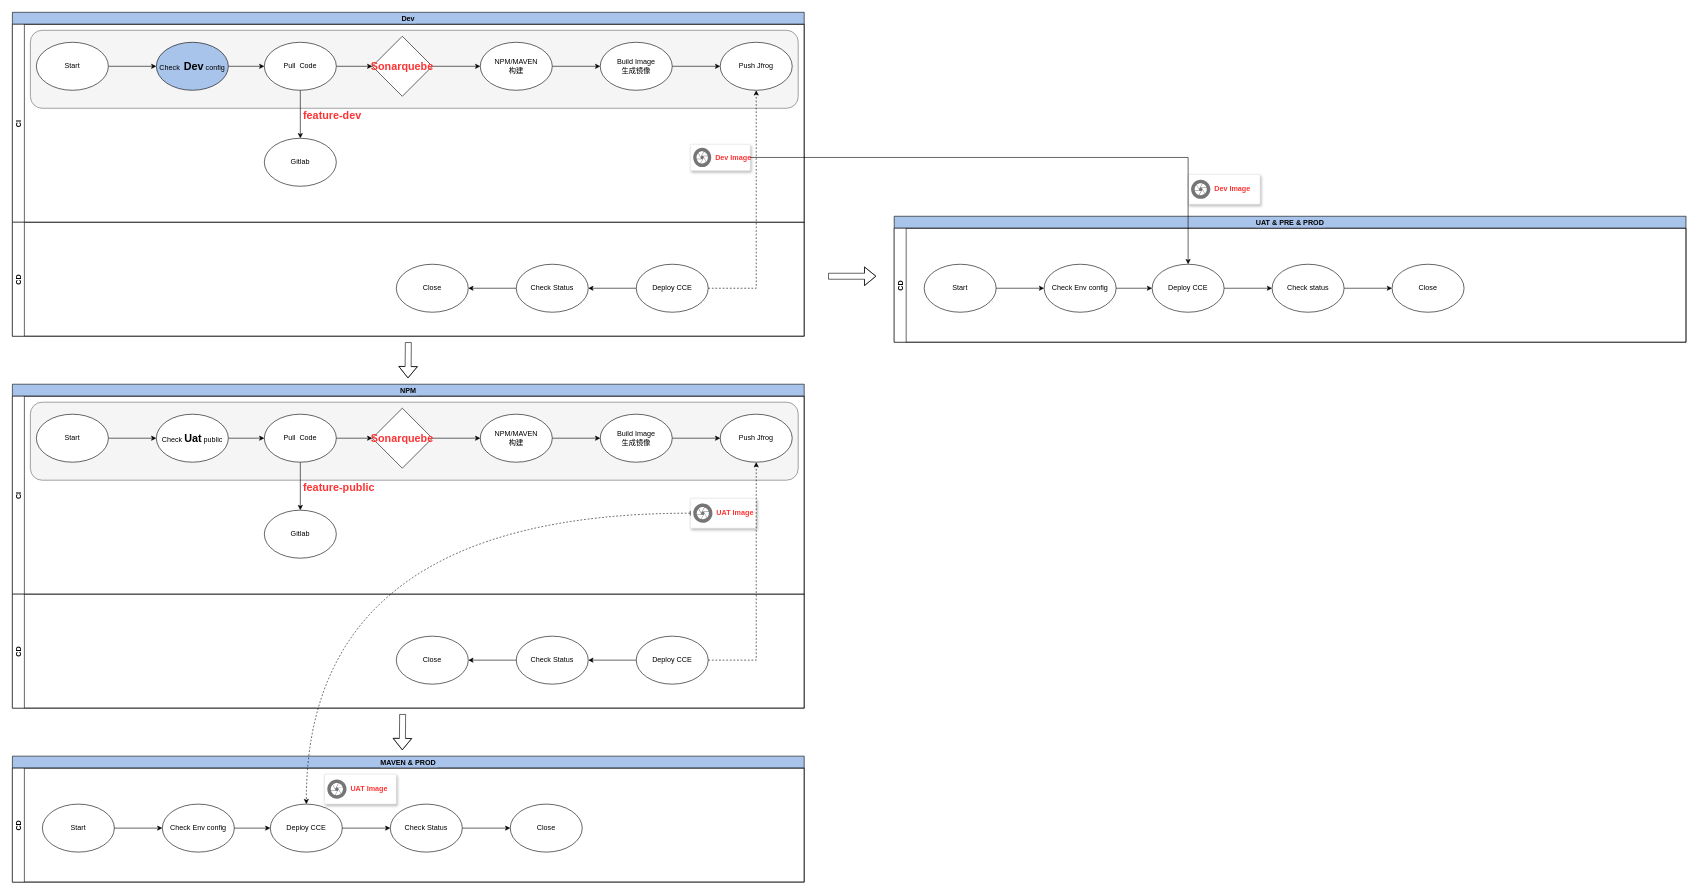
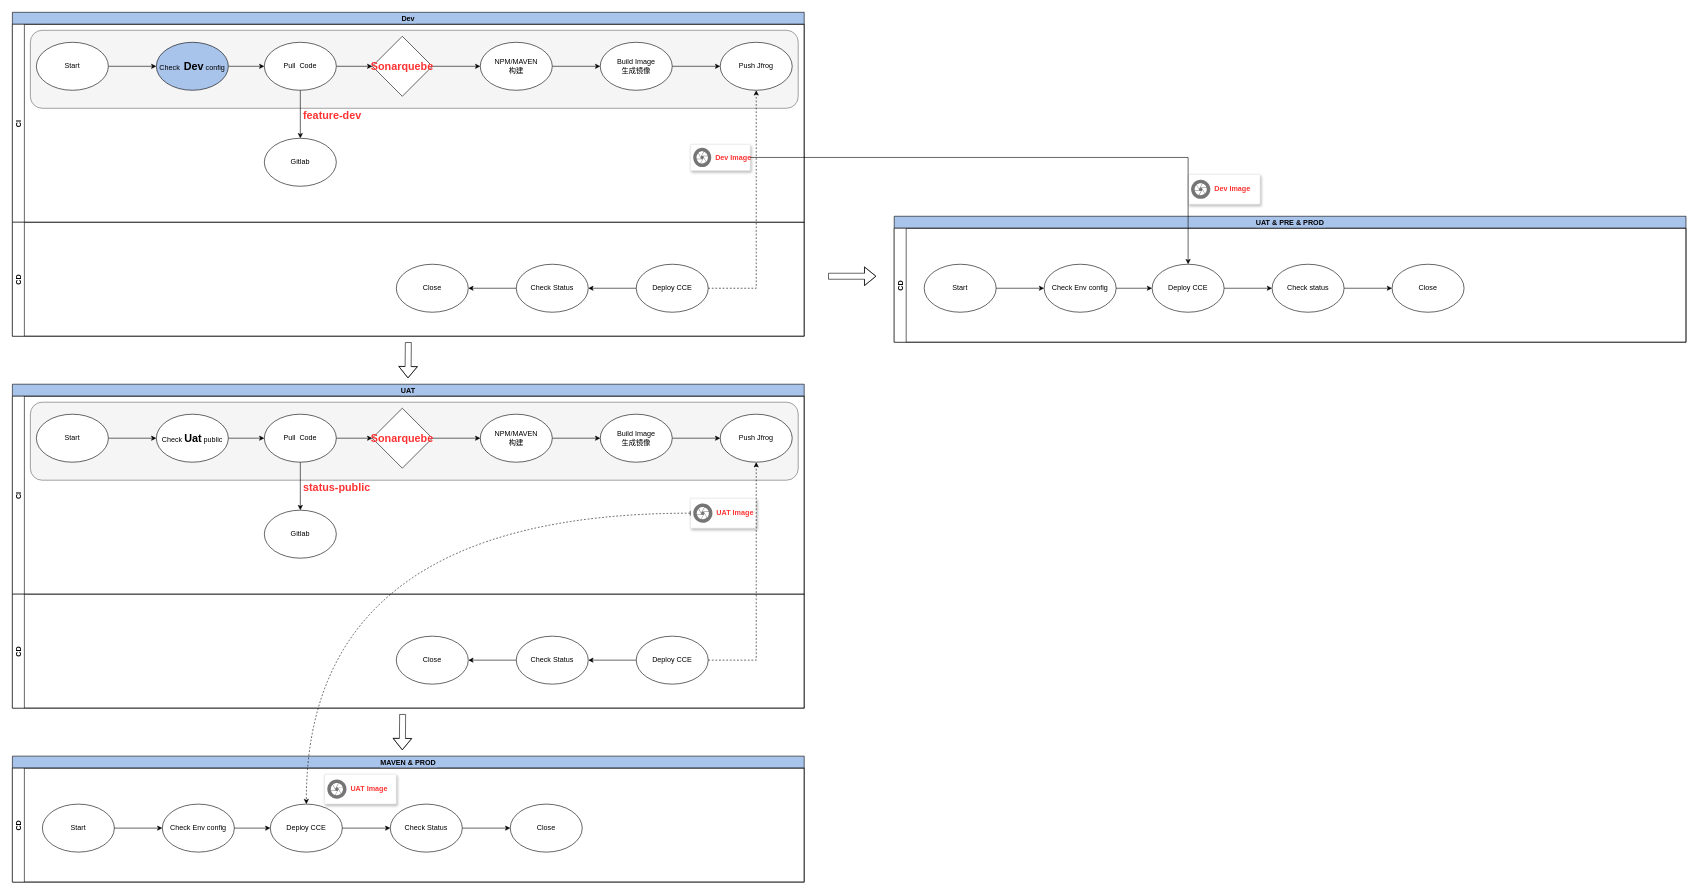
node "NPM": label "NPM" -> "UAT"
node "feature-public": label "feature-public" -> "status-public"
